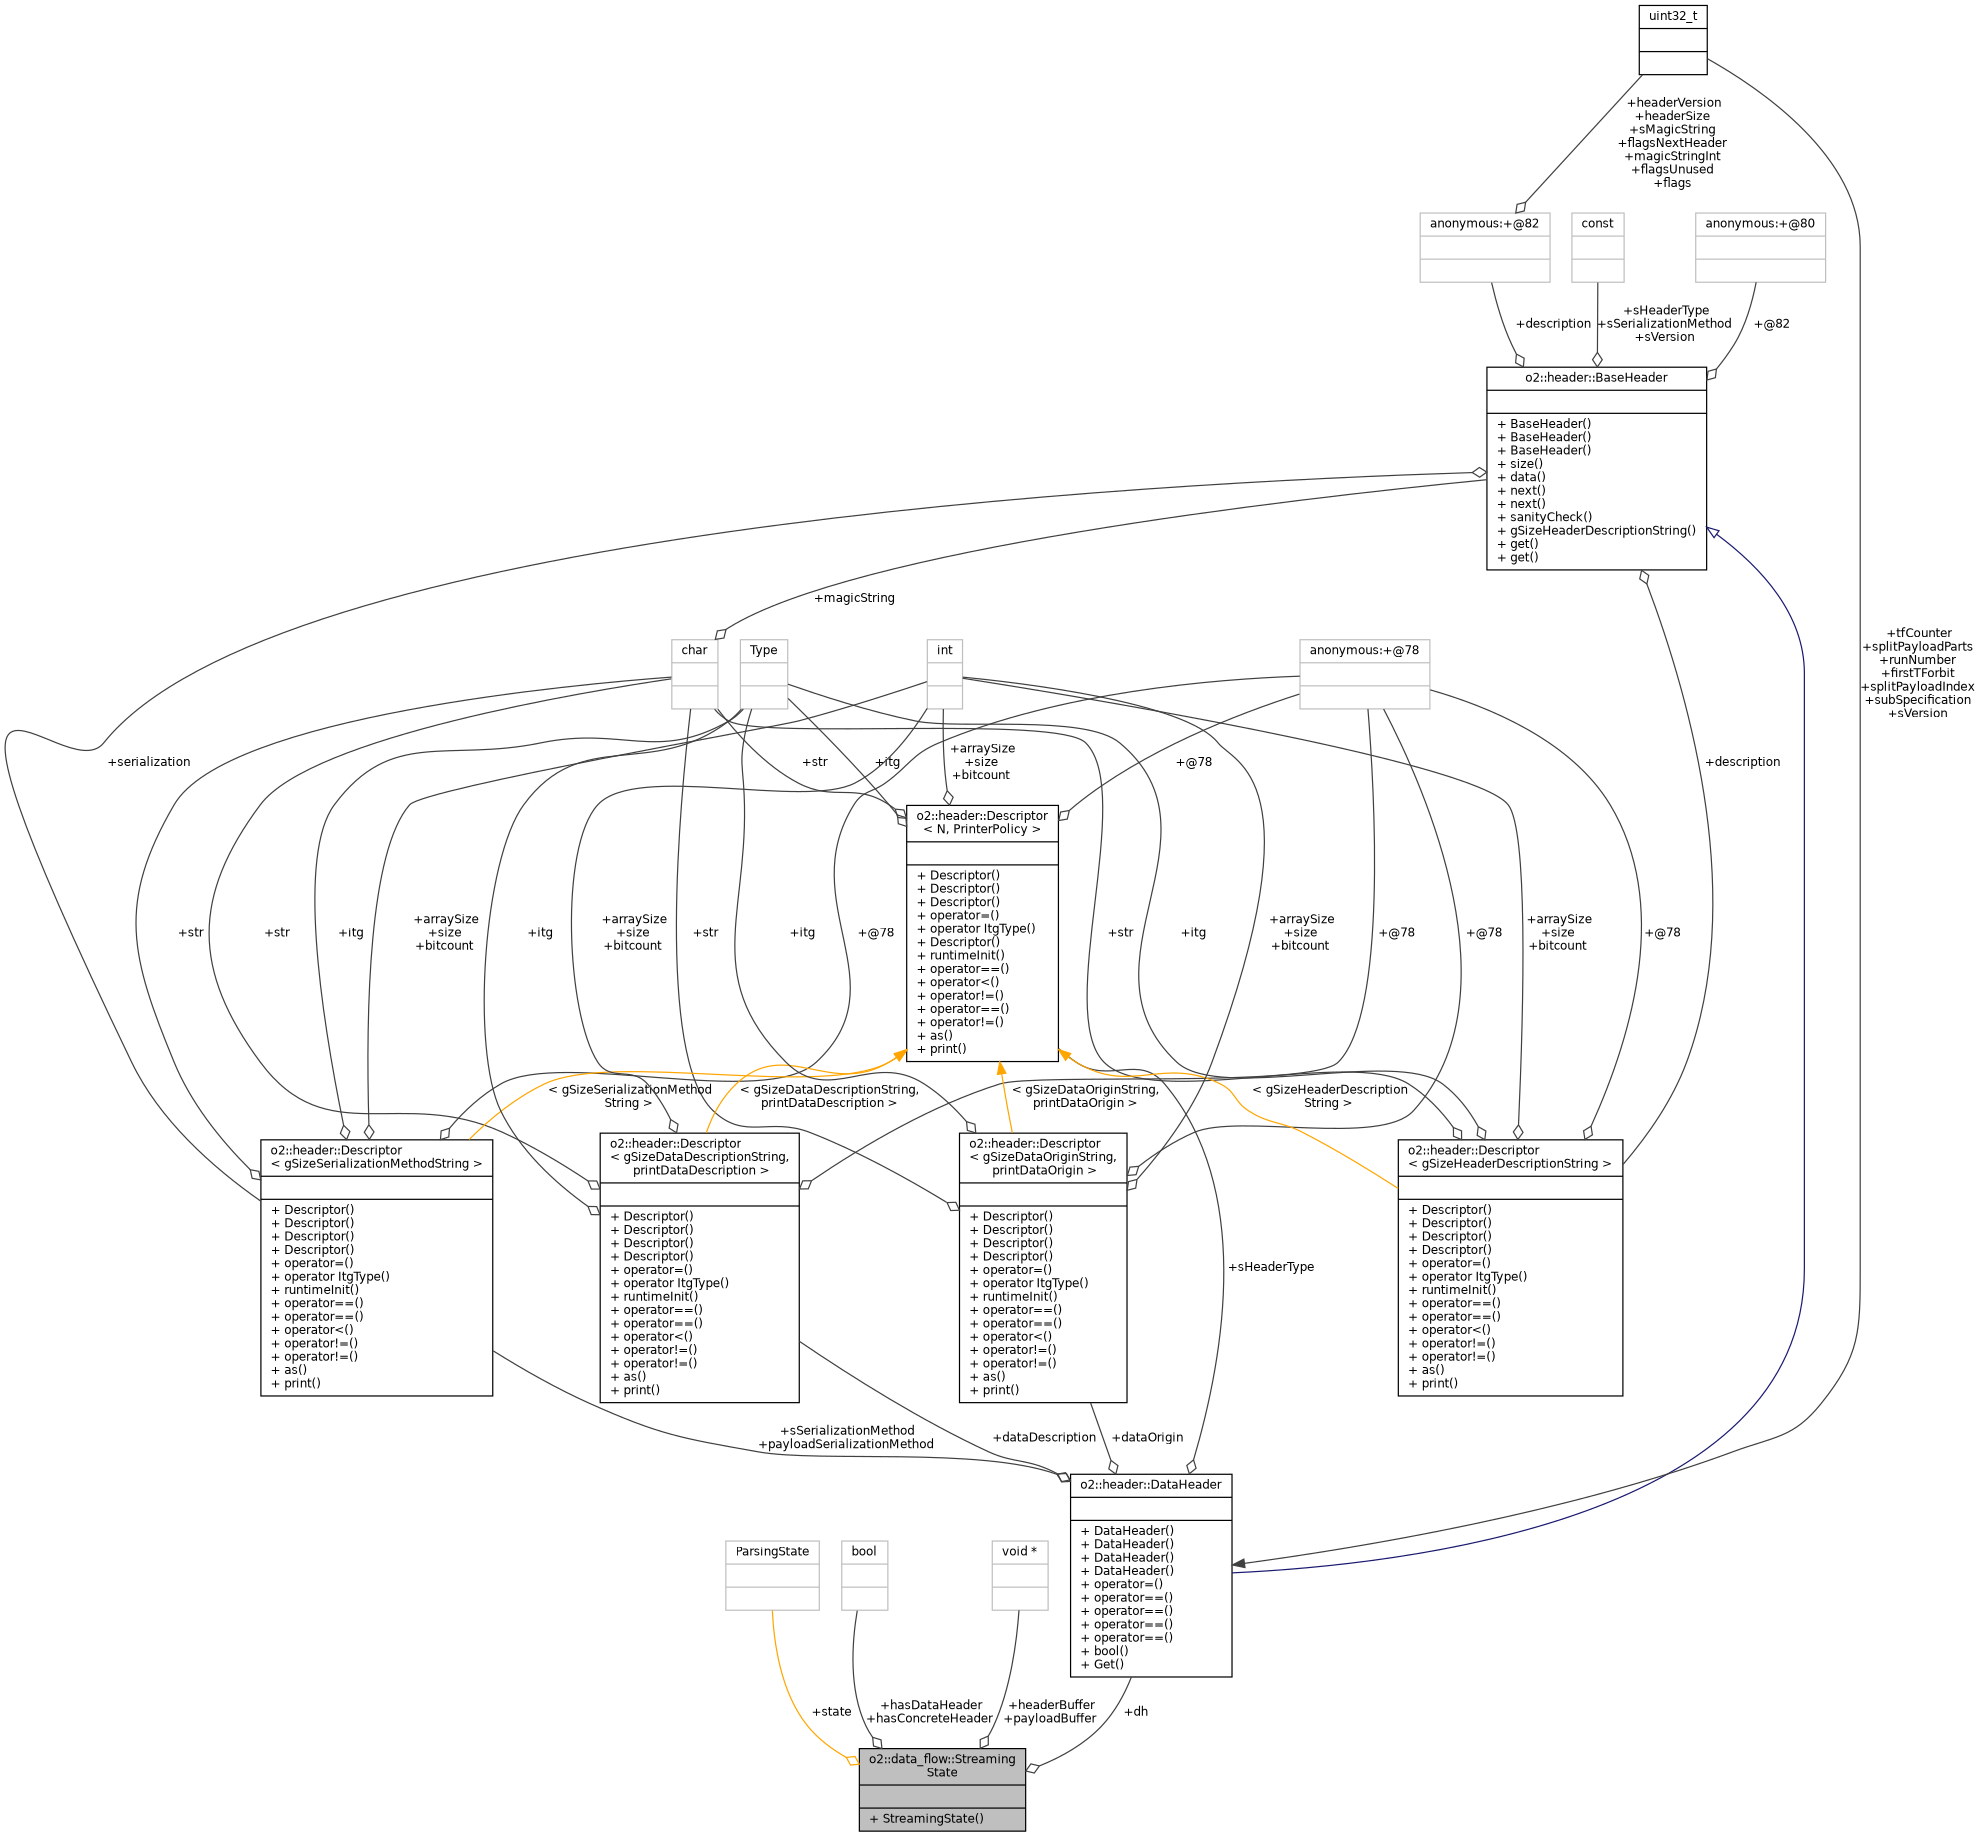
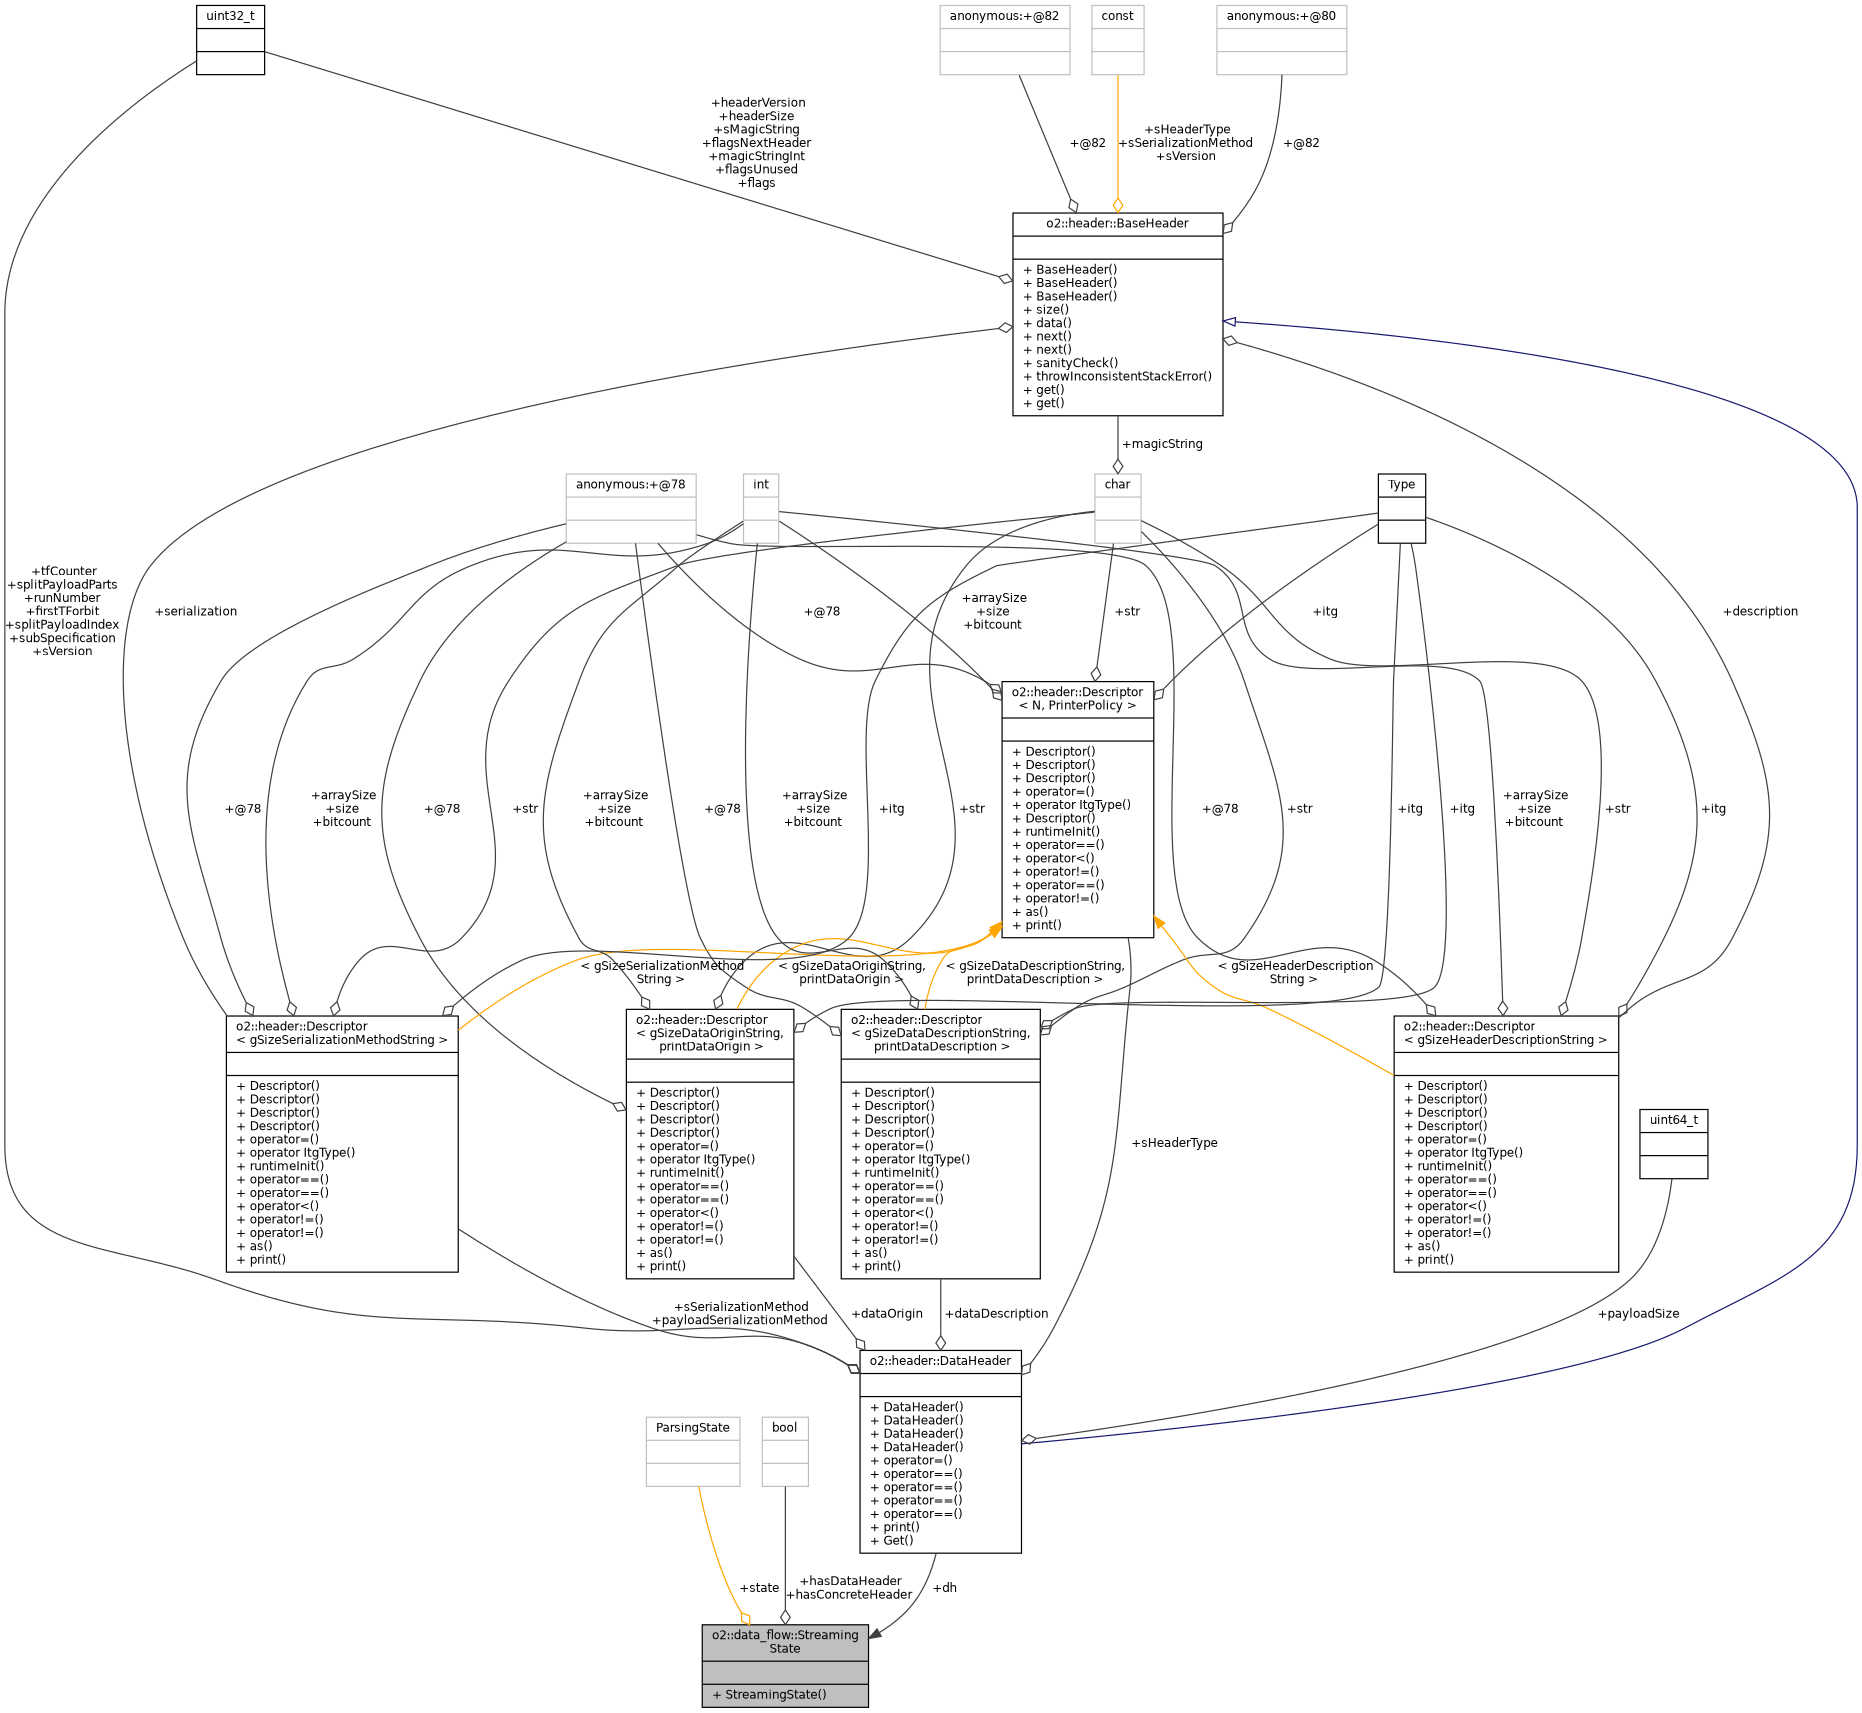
edge "uint32_t" -> "anonymous:+@82": now "uint32_t" -> "o2::header::BaseHeader"
edge "const" -> "o2::header::BaseHeader": color grey25 -> orange
edge "anonymous:+@82" -> "o2::header::BaseHeader": label " +description" -> " +@82"
node "o2::header::BaseHeader": text "+ gSizeHeaderDescriptionString()" -> "+ throwInconsistentStackError()"
node "Type": color grey75 -> black
edge "uint32_t" -> "o2::header::DataHeader": arrowhead normal -> odiamond
node "uint64_t": added
node "void *": removed
node "o2::header::DataHeader": text "+ bool()" -> "+ print()"
edge "o2::header::DataHeader" -> "o2::data_flow::Streaming": arrowhead odiamond -> normal
